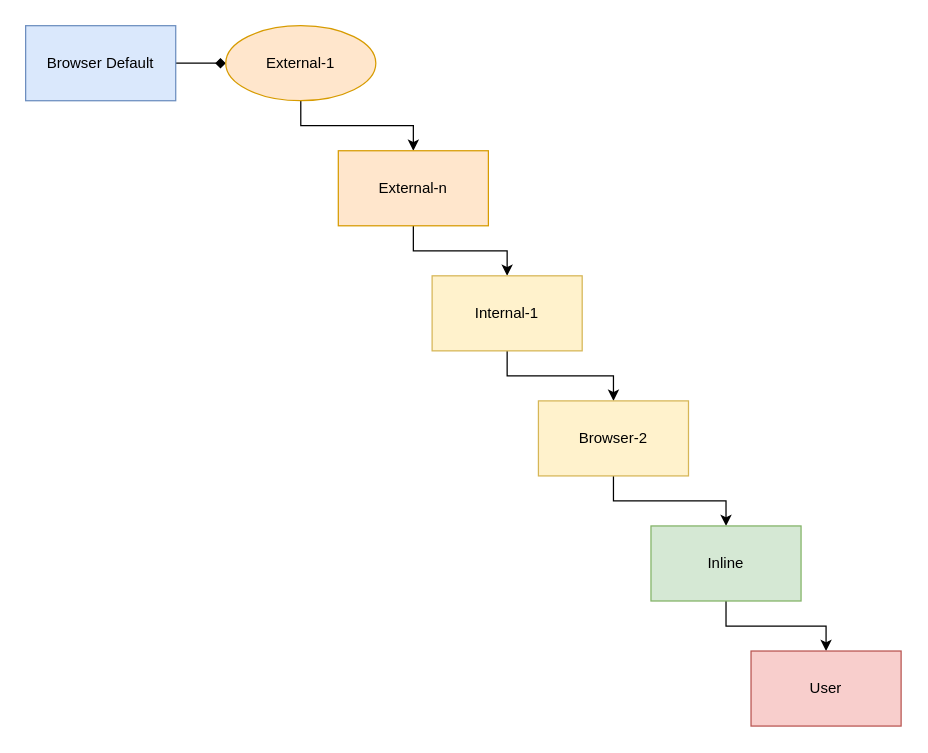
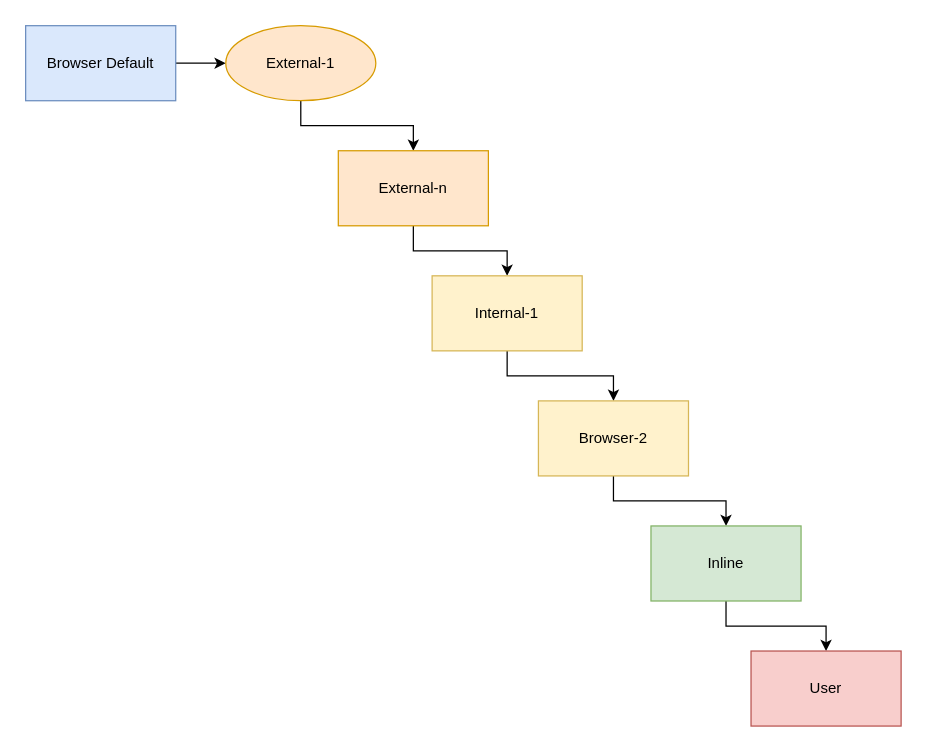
edge "Browser Default" -> "External-1": arrowhead diamond -> classic
